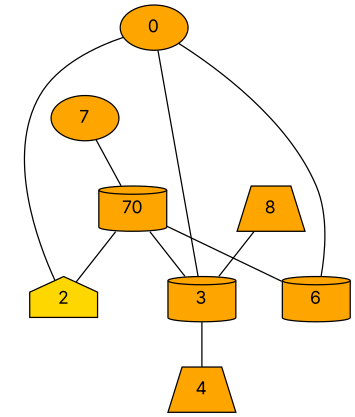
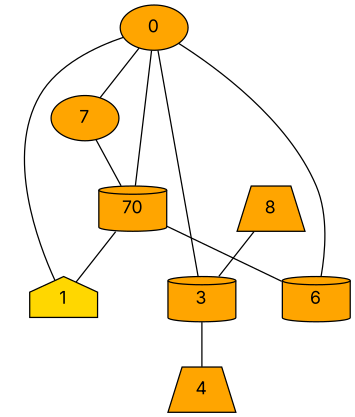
edge "0" -- "7": added
edge "70" -- "3": now "70" -- "0"
node "2": label "2" -> "1"
